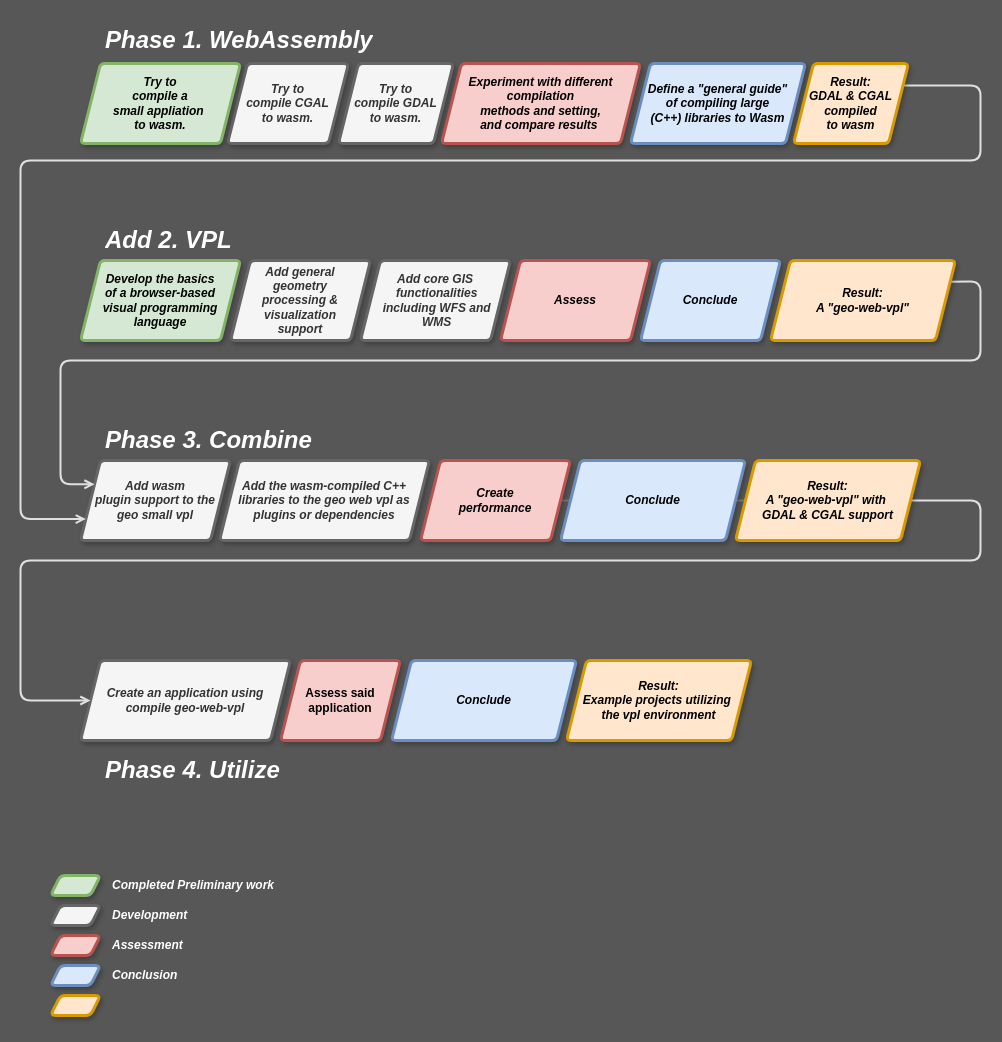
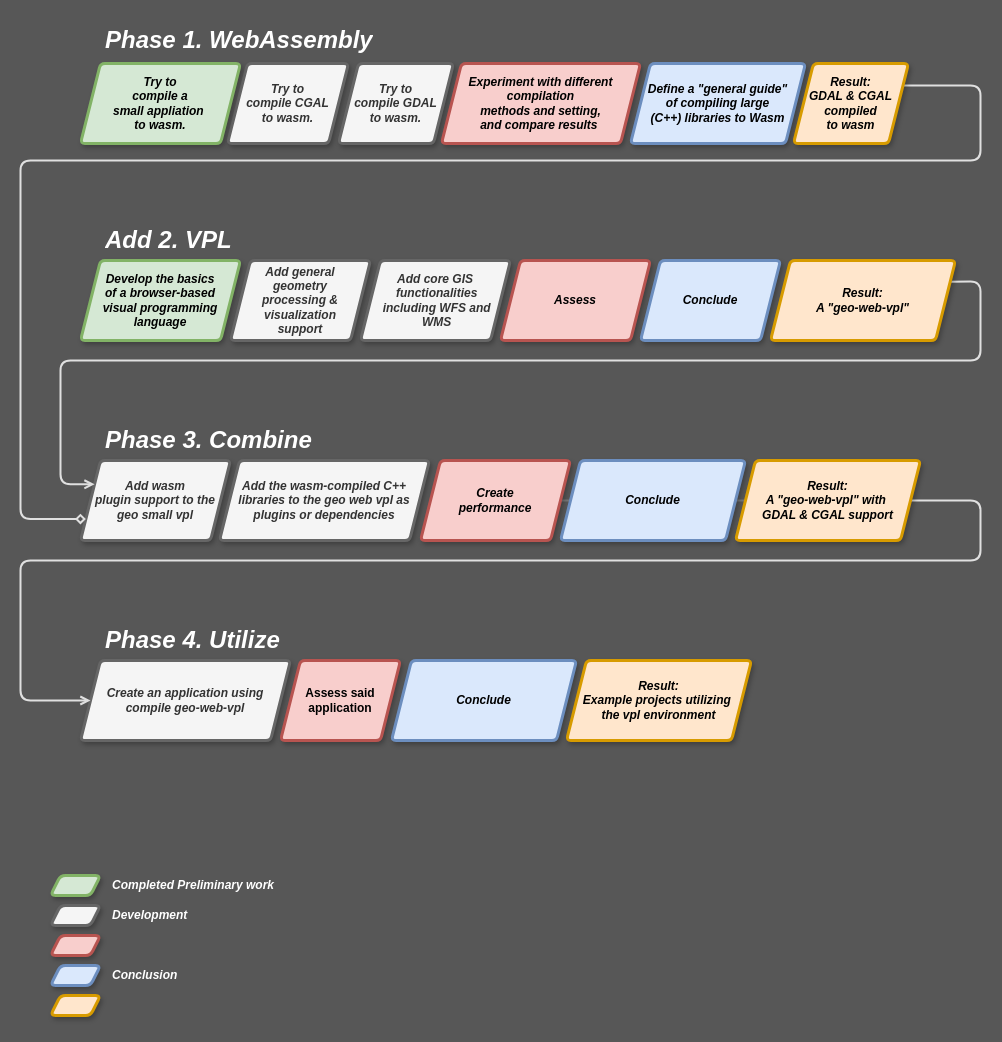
edge "Result: GDAL & CGAL compiled to wasm" -> "Add wasm plugin support to the geo small vpl": arrowhead open -> diamond
node "Phase 4. Utilize": moved (301, 771) -> (301, 641)
node "Assessment": removed
